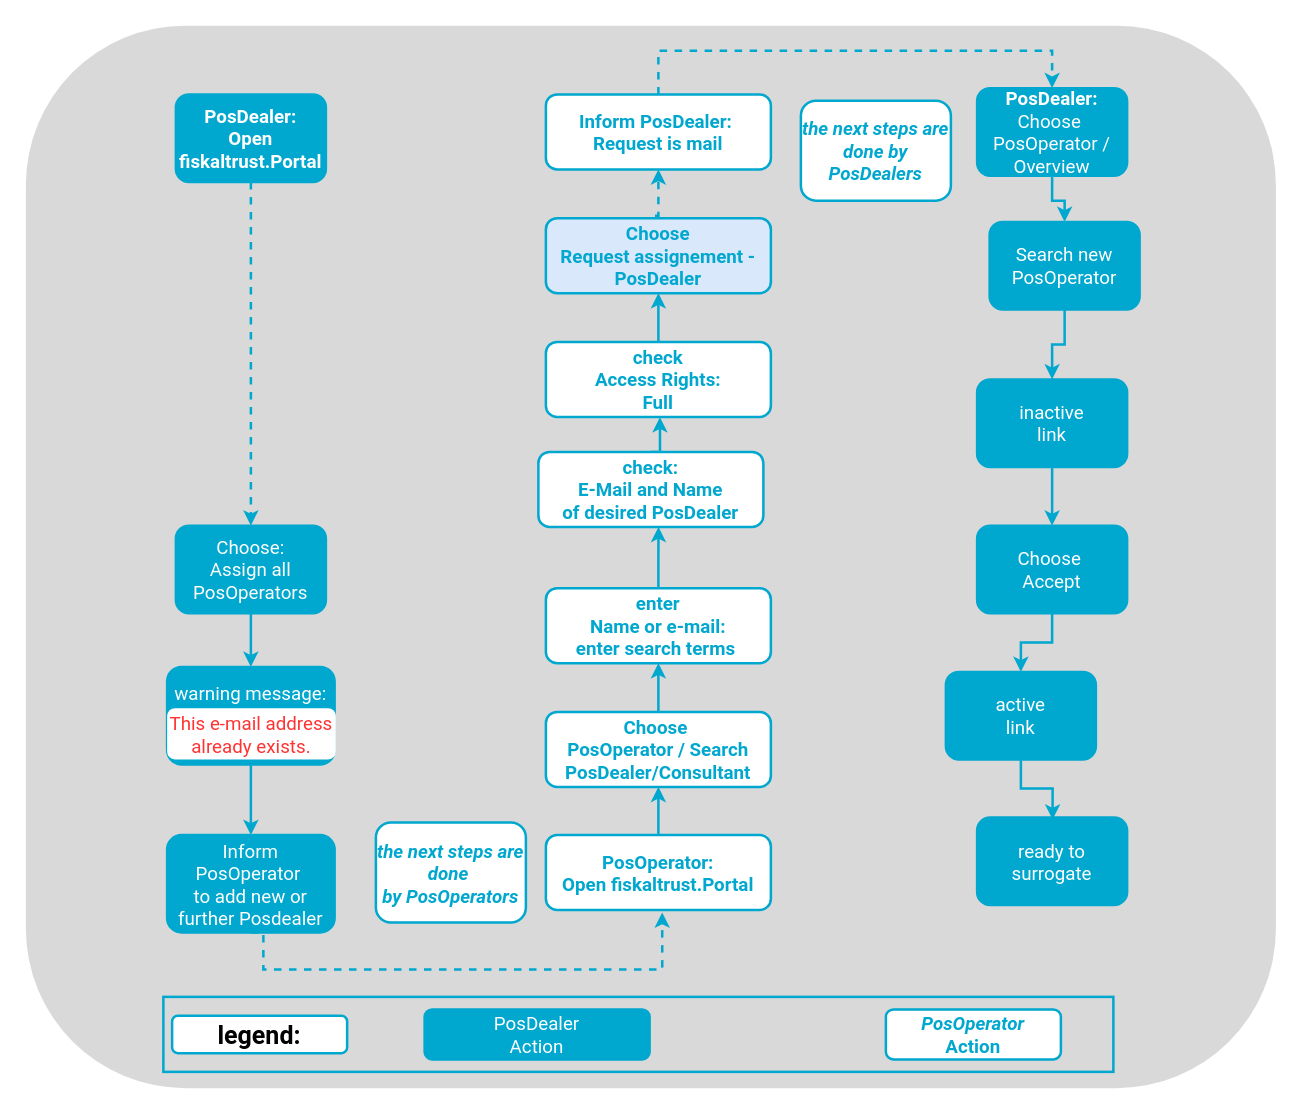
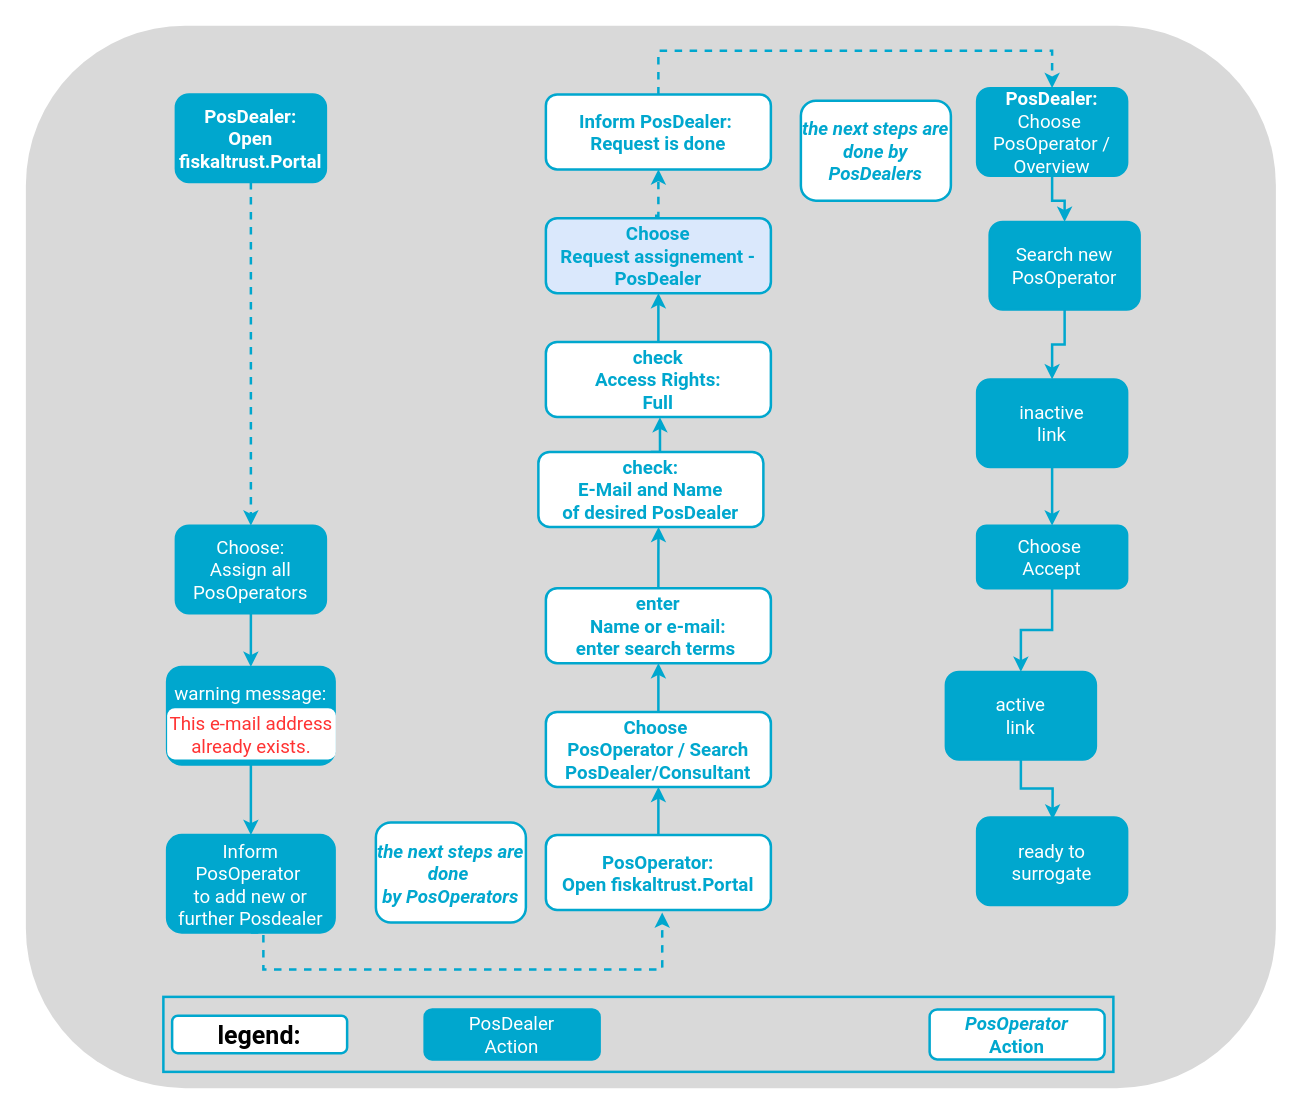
node "Inform PosDealer: Request is mail": label "Inform PosDealer: Request is mail" -> "Inform PosDealer: Request is done"
node "Choose Accept": size 150x88 -> 150x63
node "PosDealer Action": size 225x50 -> 175x50
node "PosOperator Action": moved (973, 1034) -> (1017, 1034)
